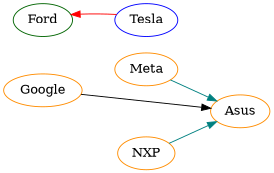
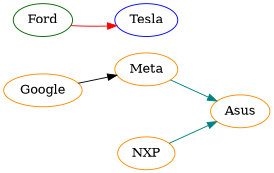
edge "Tesla" -> "Ford": reversed
edge "Google" -> "Asus": now "Google" -> "Meta"
